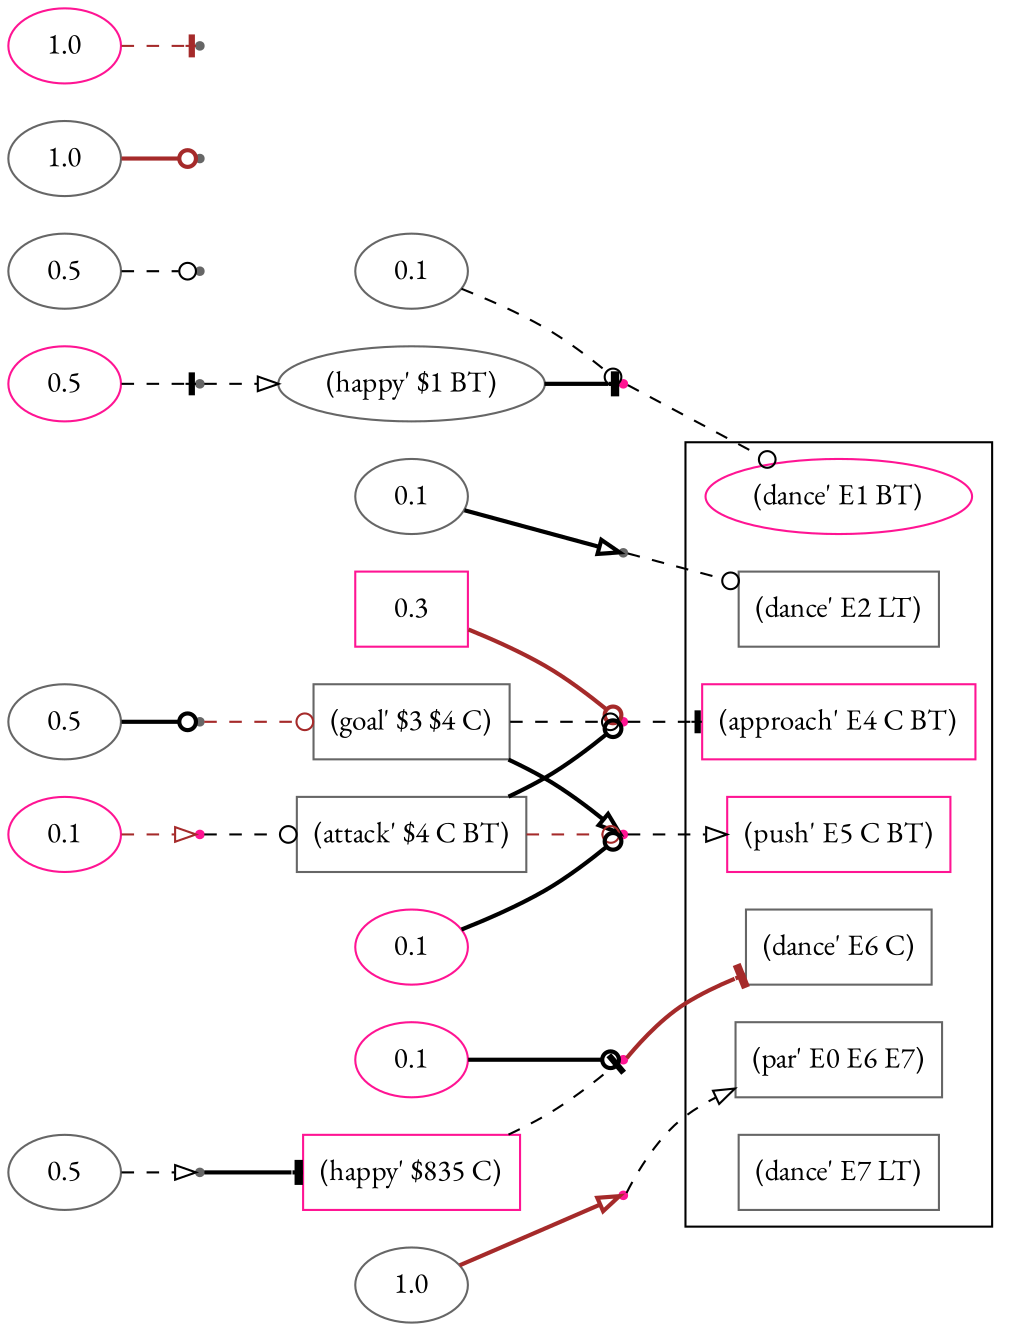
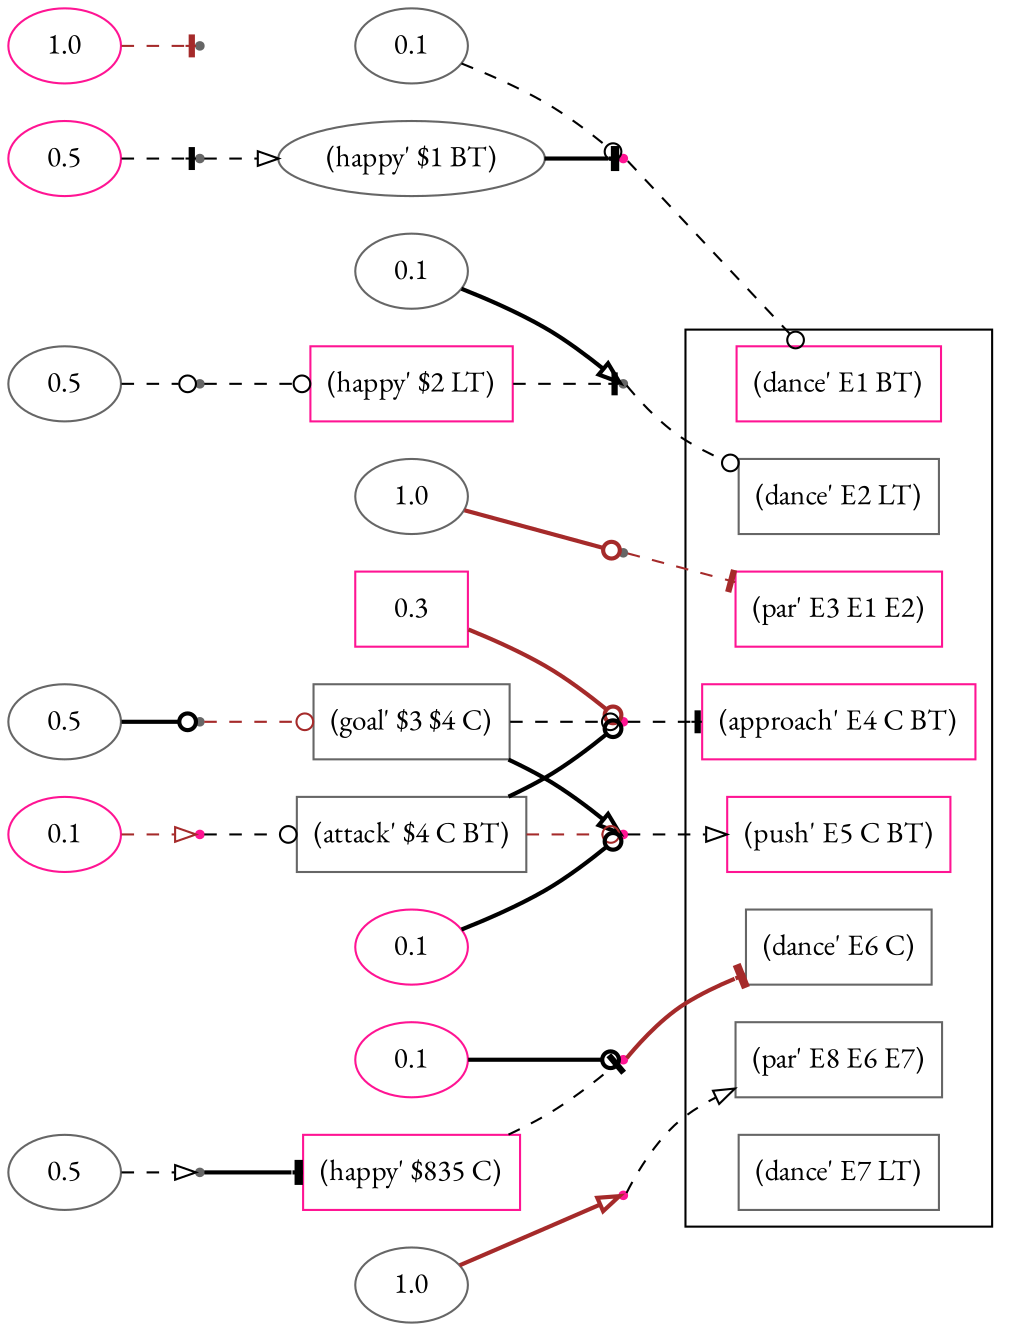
node "(happy' $2 LT)": added
node "(dance' E1 BT)": shape ellipse -> box
node "(par' E3 E1 E2)": added
node "(par' E0 E6 E7)": label "(par' E0 E6 E7)" -> "(par' E8 E6 E7)"
